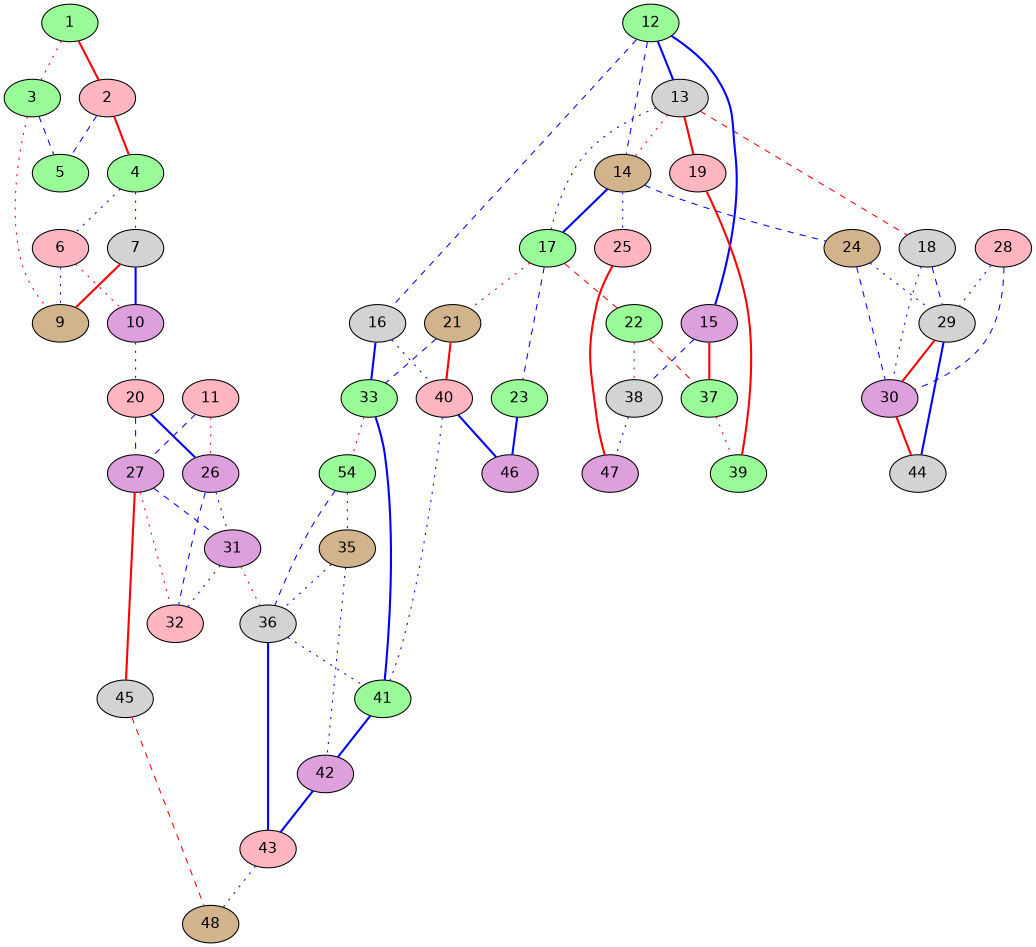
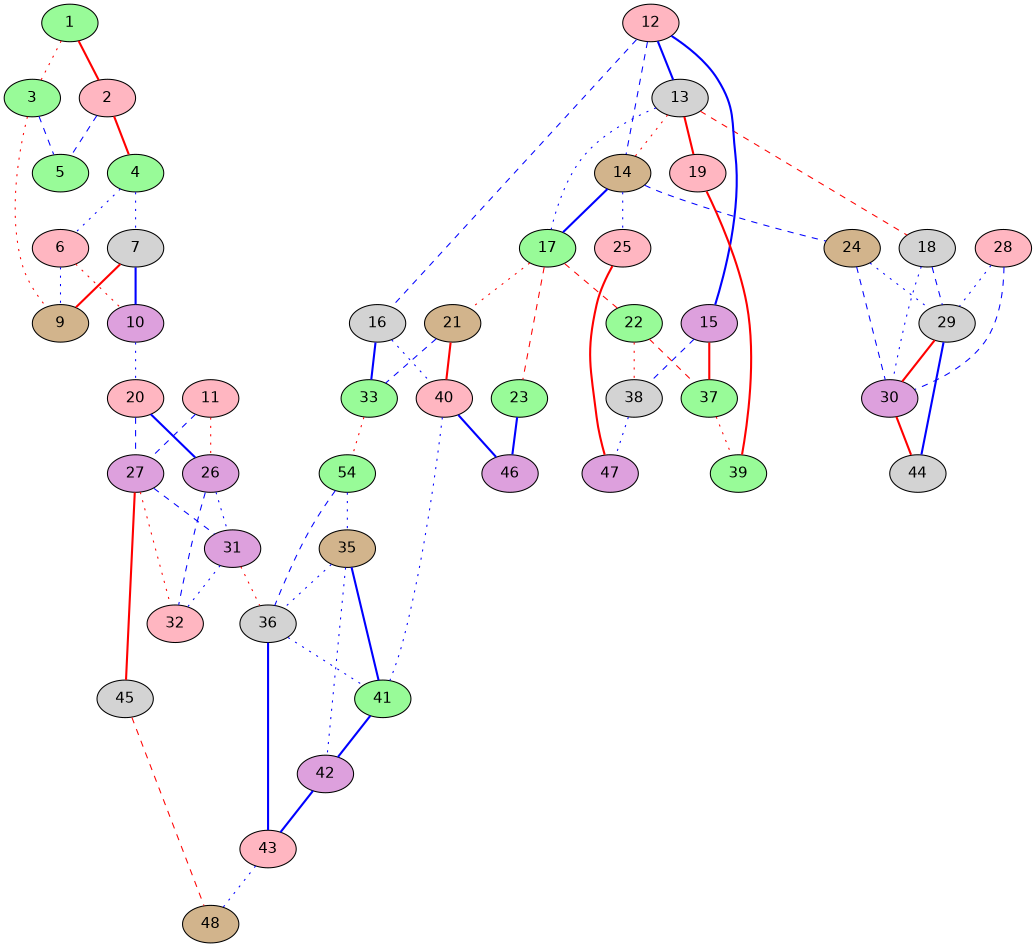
node "12": fillcolor palegreen -> lightpink
edge "17" -- "23": color blue -> red
edge "33" -- "41": now "35" -- "41"
